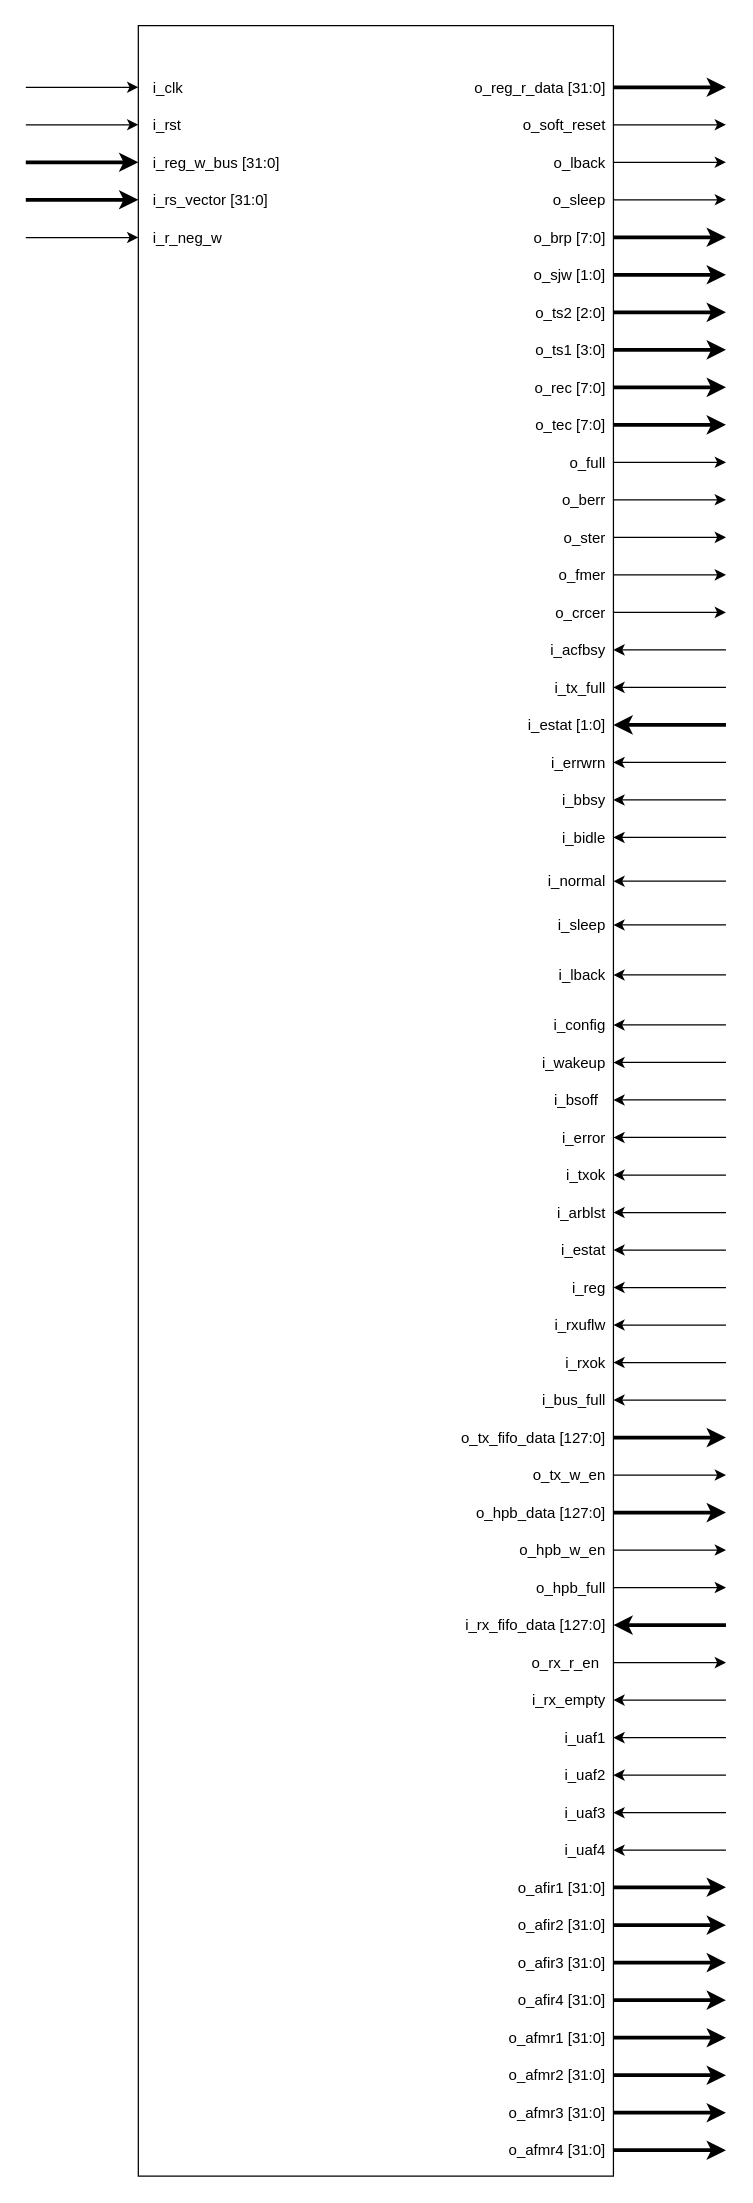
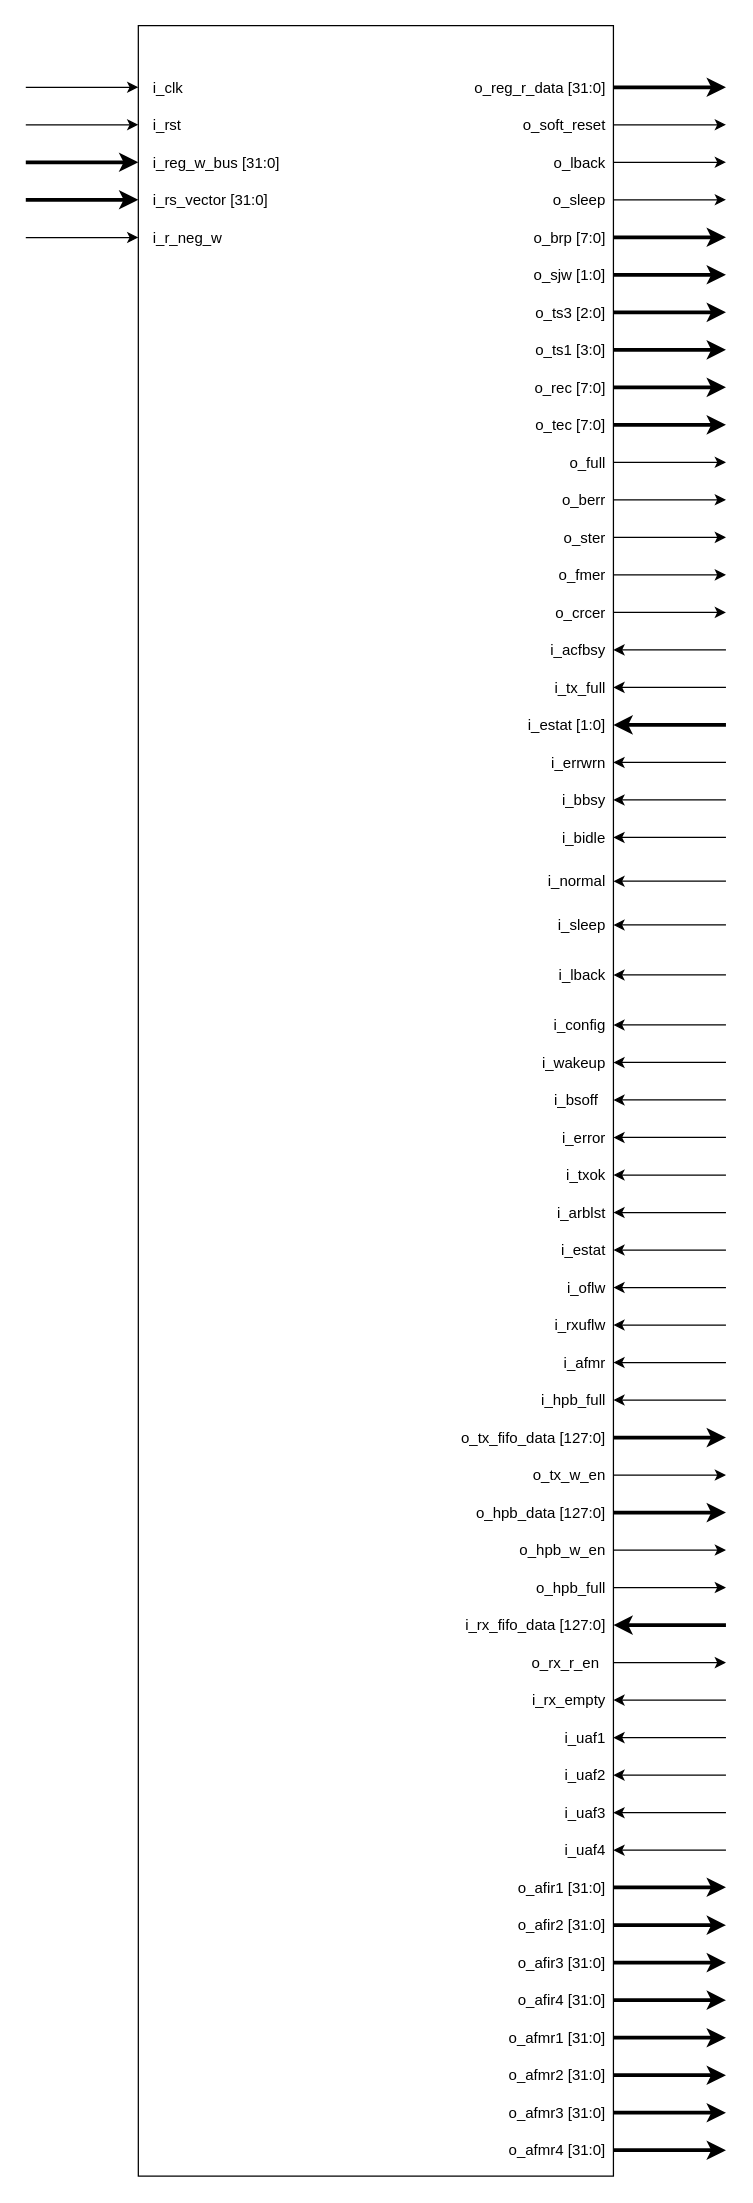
node "o_ts2 [2:0]": label "o_ts2 [2:0]" -> "o_ts3 [2:0]"
node "i_reg": label "i_reg" -> "i_oflw"
node "i_rxok": label "i_rxok" -> "i_afmr"
node "i_bus_full": label "i_bus_full" -> "i_hpb_full"
